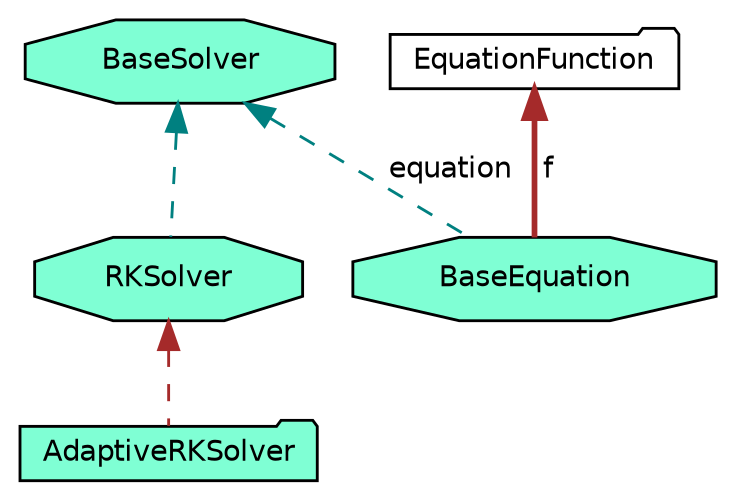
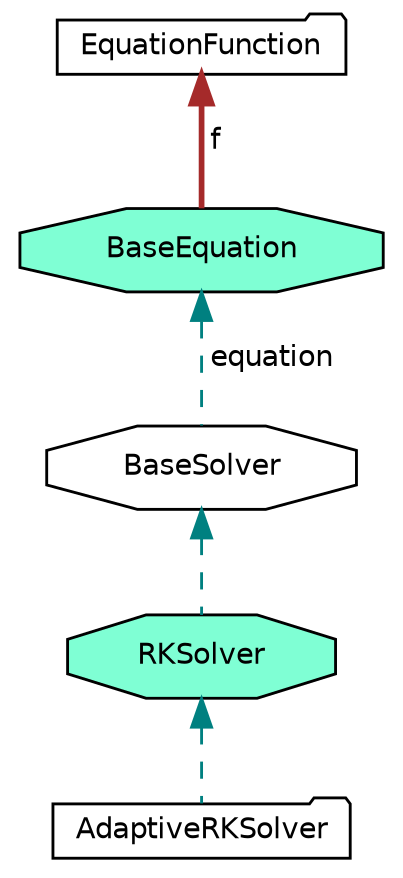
node "BaseSolver": fillcolor aquamarine -> white
edge "BaseEquation" -> "BaseSolver": reversed
edge "AdaptiveRKSolver" -> "RKSolver": color brown -> teal
node "AdaptiveRKSolver": fillcolor aquamarine -> white
